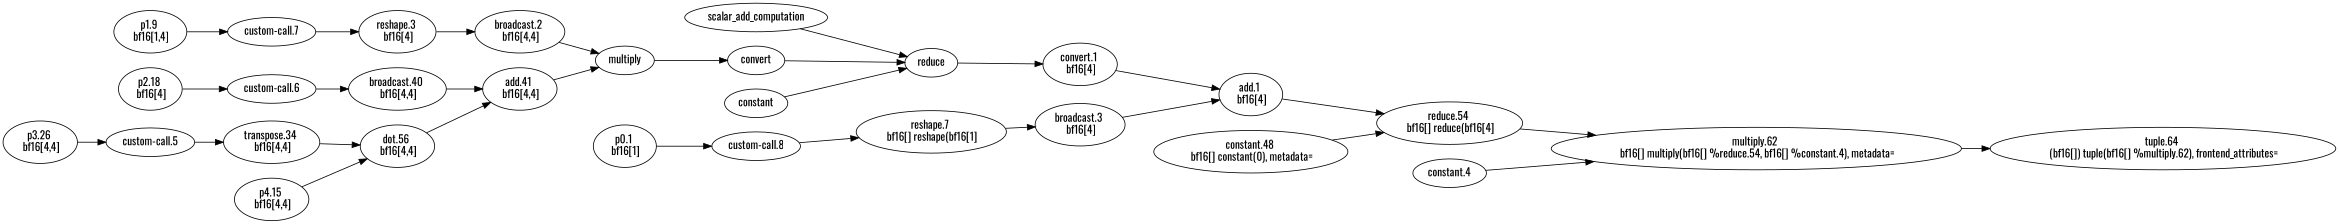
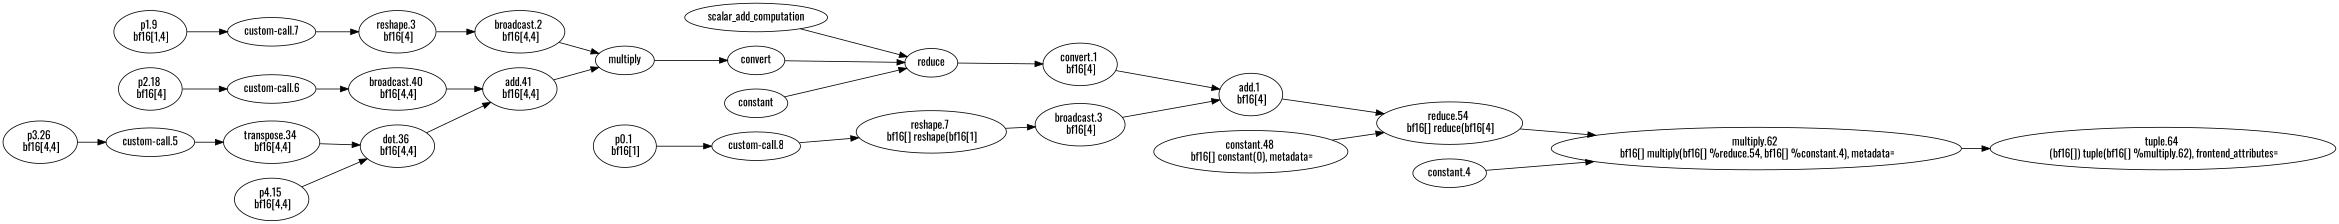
node "dot.56 bf16[4,4]": label "dot.56 bf16[4,4]" -> "dot.36 bf16[4,4]"
